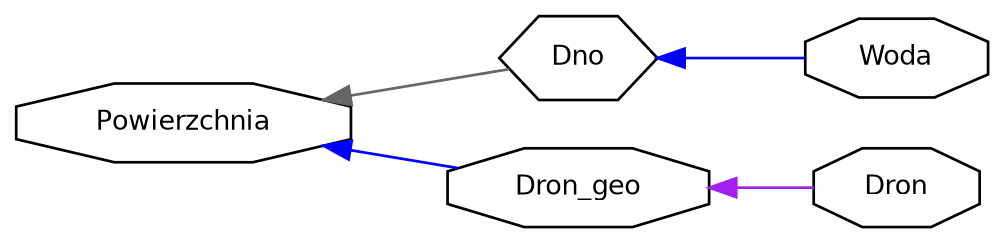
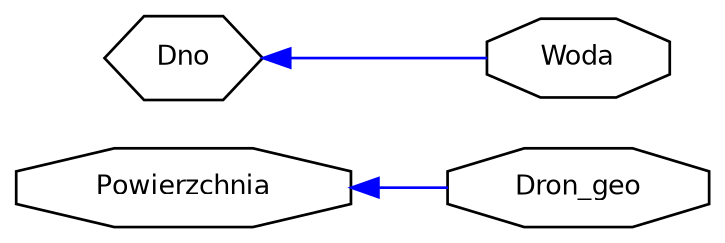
edge "Dno" -> "Powierzchnia": removed
node "Dron": removed
